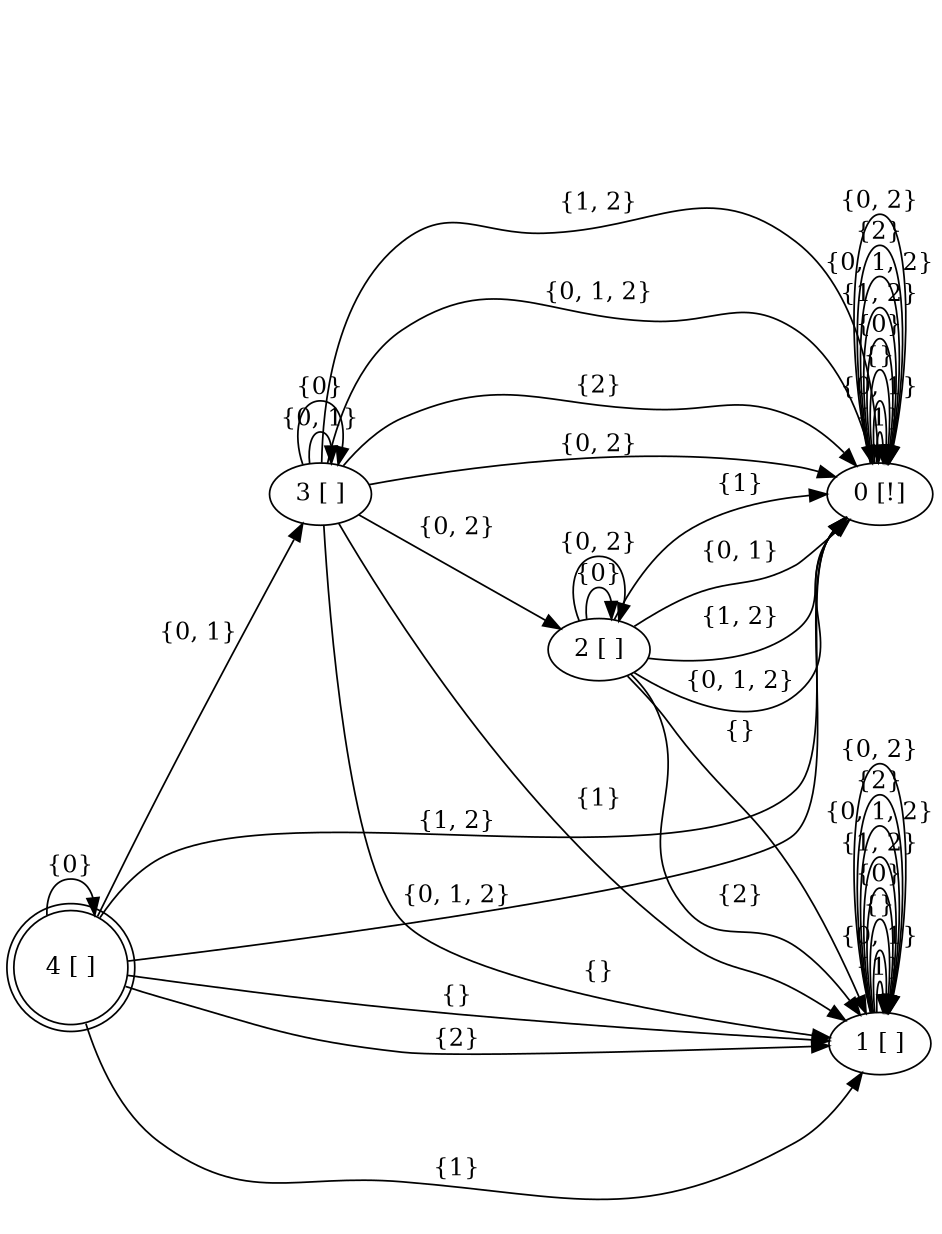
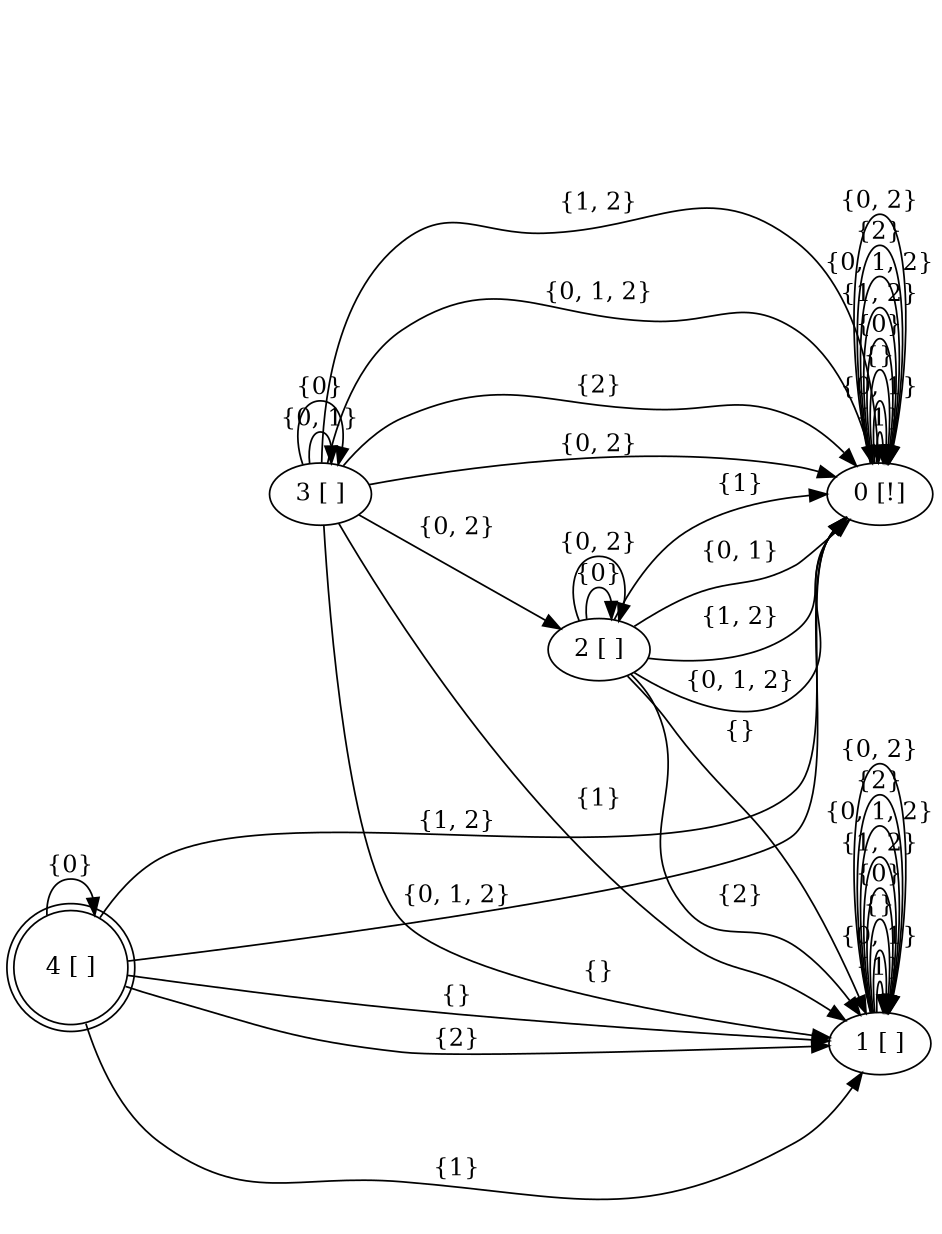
edge "4 [ ]" -> "3 [ ]": removed, label "{0, 1}"
